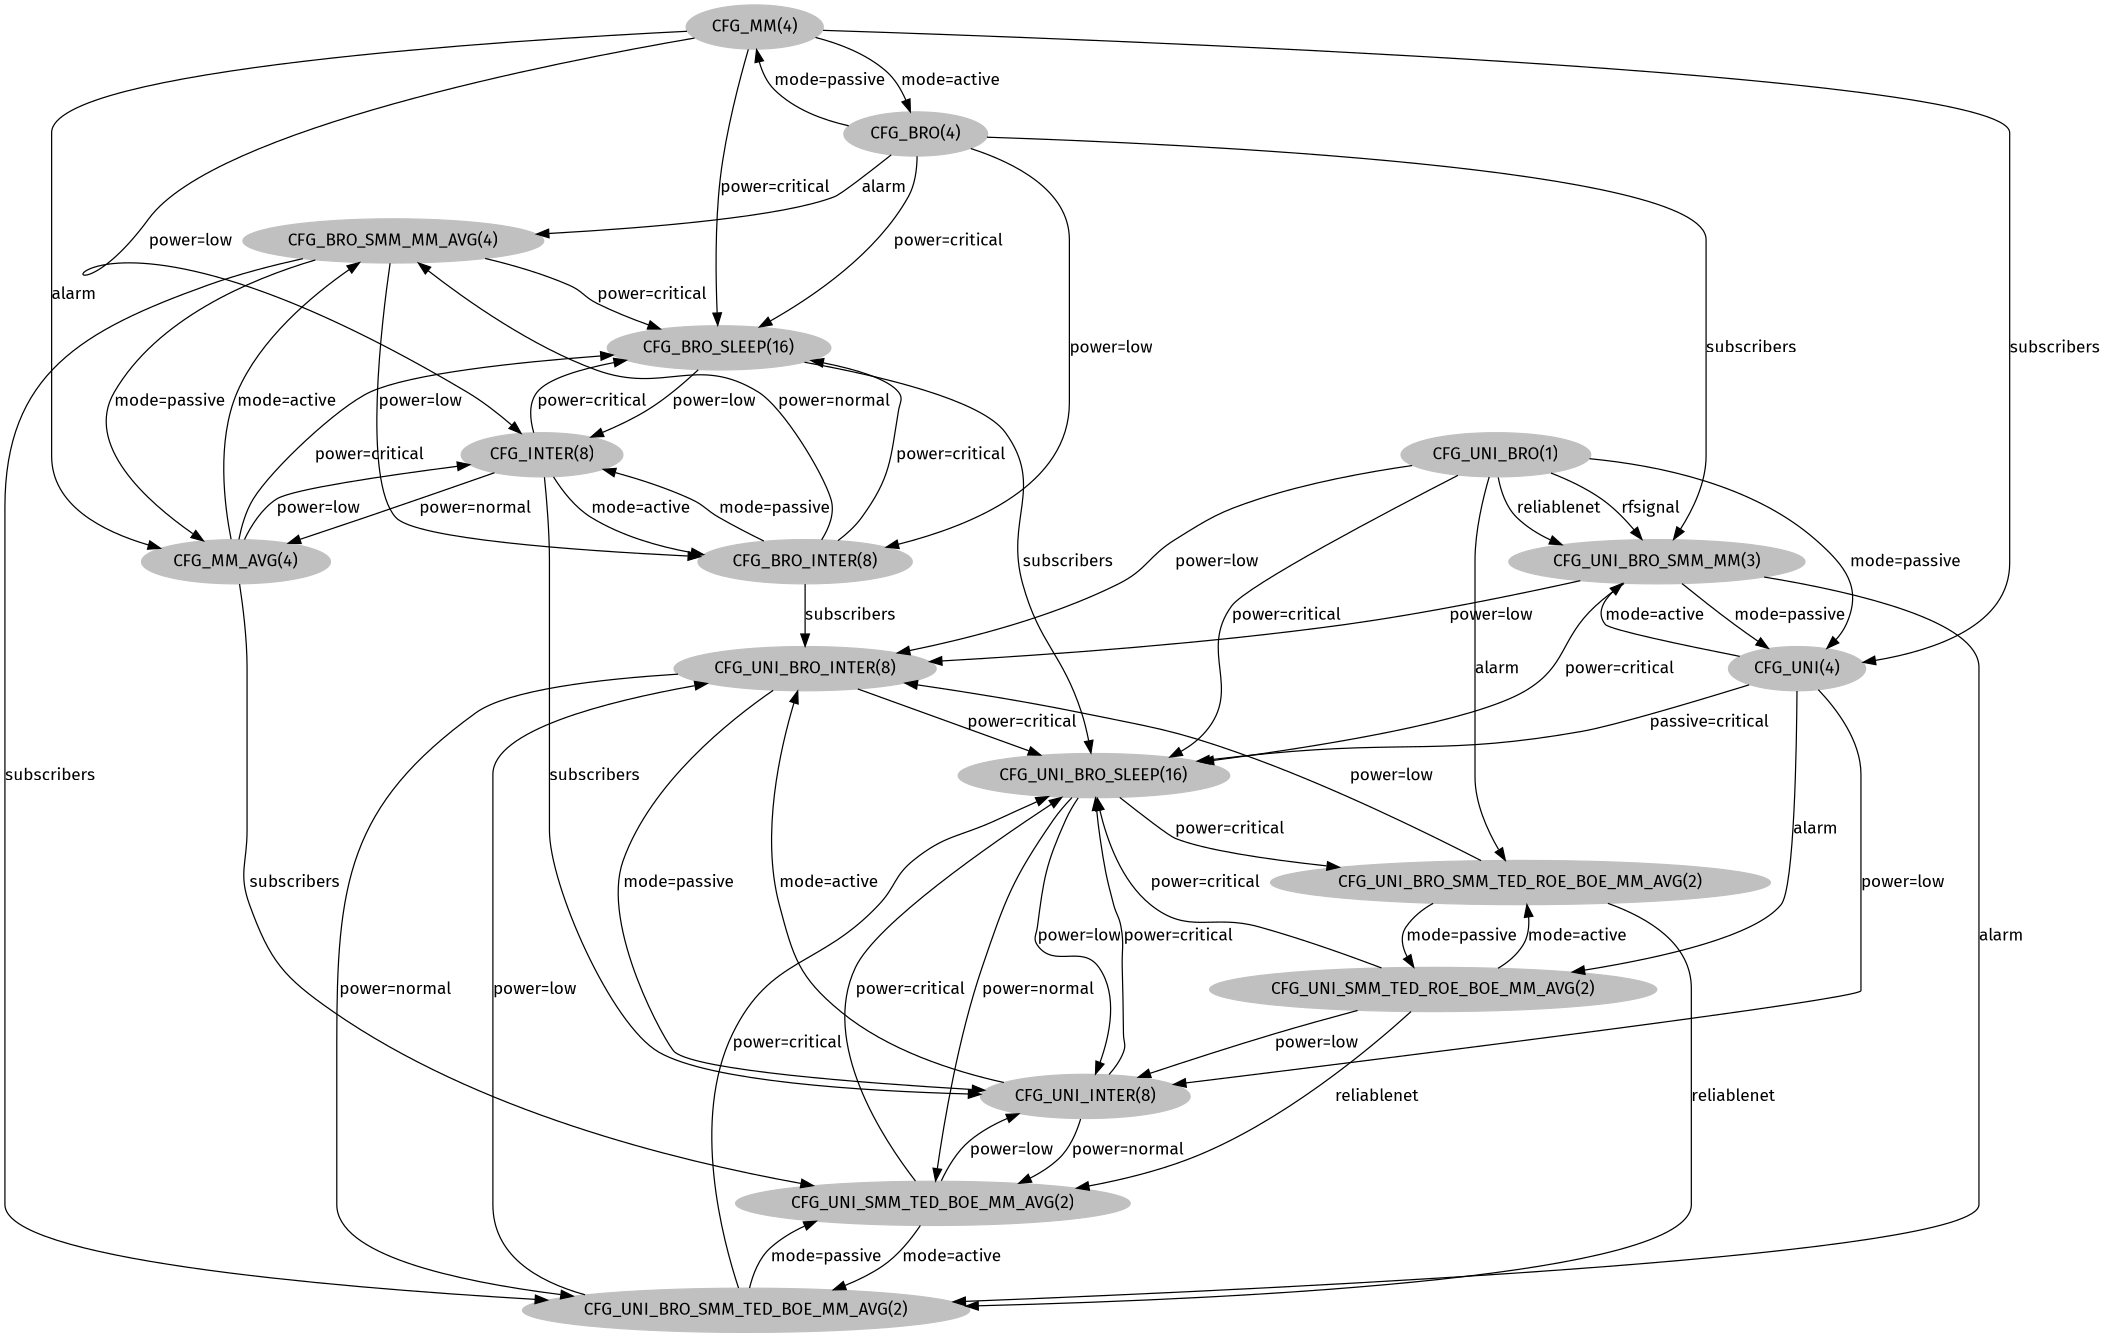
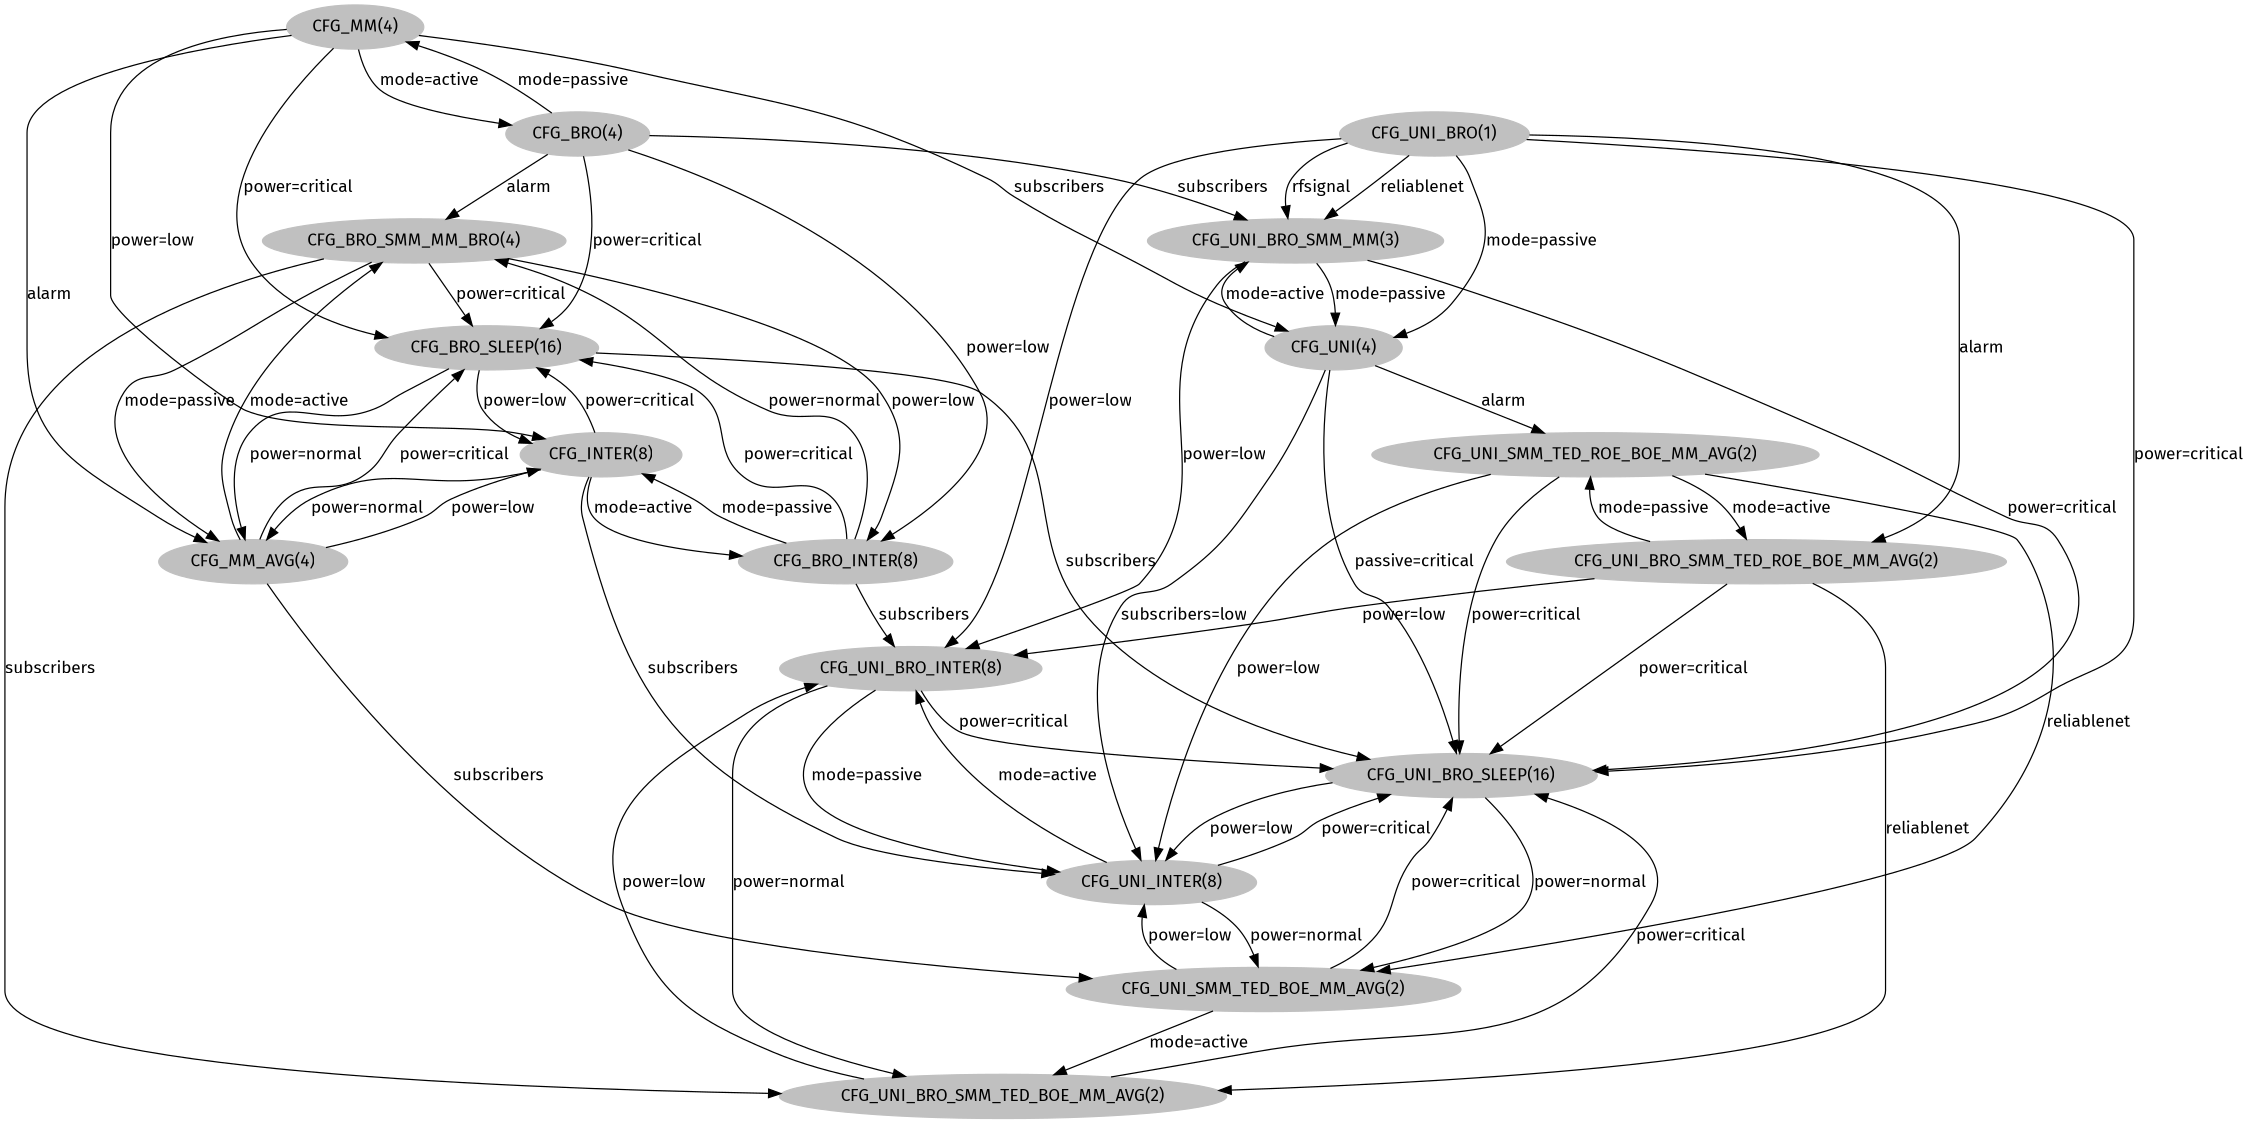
node "CFG_BRO_SMM_MM_AVG(4)": label "CFG_BRO_SMM_MM_AVG(4)" -> "CFG_BRO_SMM_MM_BRO(4)"
edge "CFG_BRO_SLEEP(16)" -> "CFG_MM_AVG(4)": added, label "power=normal"
edge "CFG_UNI_BRO_SLEEP(16)" -> "CFG_UNI_BRO_SMM_TED_ROE_BOE_MM_AVG(2)": reversed
edge "CFG_UNI(4)" -> "CFG_UNI_INTER(8)": label "power=low" -> "subscribers=low"
edge "CFG_UNI_BRO_SMM_MM(3)" -> "CFG_UNI_BRO_SMM_TED_BOE_MM_AVG(2)": removed, label "alarm"
edge "CFG_UNI_BRO_SMM_TED_BOE_MM_AVG(2)" -> "CFG_UNI_SMM_TED_BOE_MM_AVG(2)": removed, label "mode=passive"
